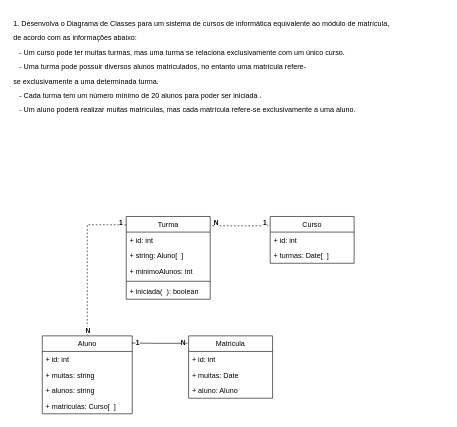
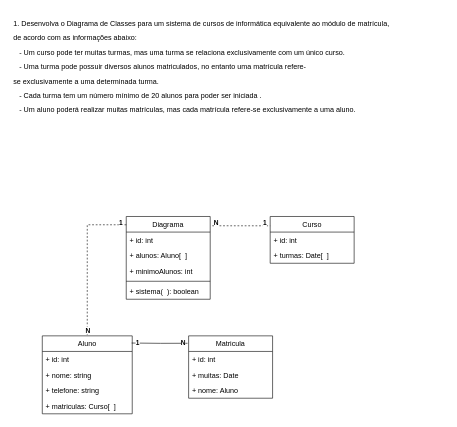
node "Turma": label "Turma" -> "Diagrama"
node "+ string: Aluno[ ]": label "+ string: Aluno[ ]" -> "+ alunos: Aluno[ ]"
node "+ iniciada( ): boolean": label "+ iniciada( ): boolean" -> "+ sistema( ): boolean"
node "+ muitas: string": label "+ muitas: string" -> "+ nome: string"
node "+ alunos: string": label "+ alunos: string" -> "+ telefone: string"
node "+ aluno: Aluno": label "+ aluno: Aluno" -> "+ nome: Aluno"
